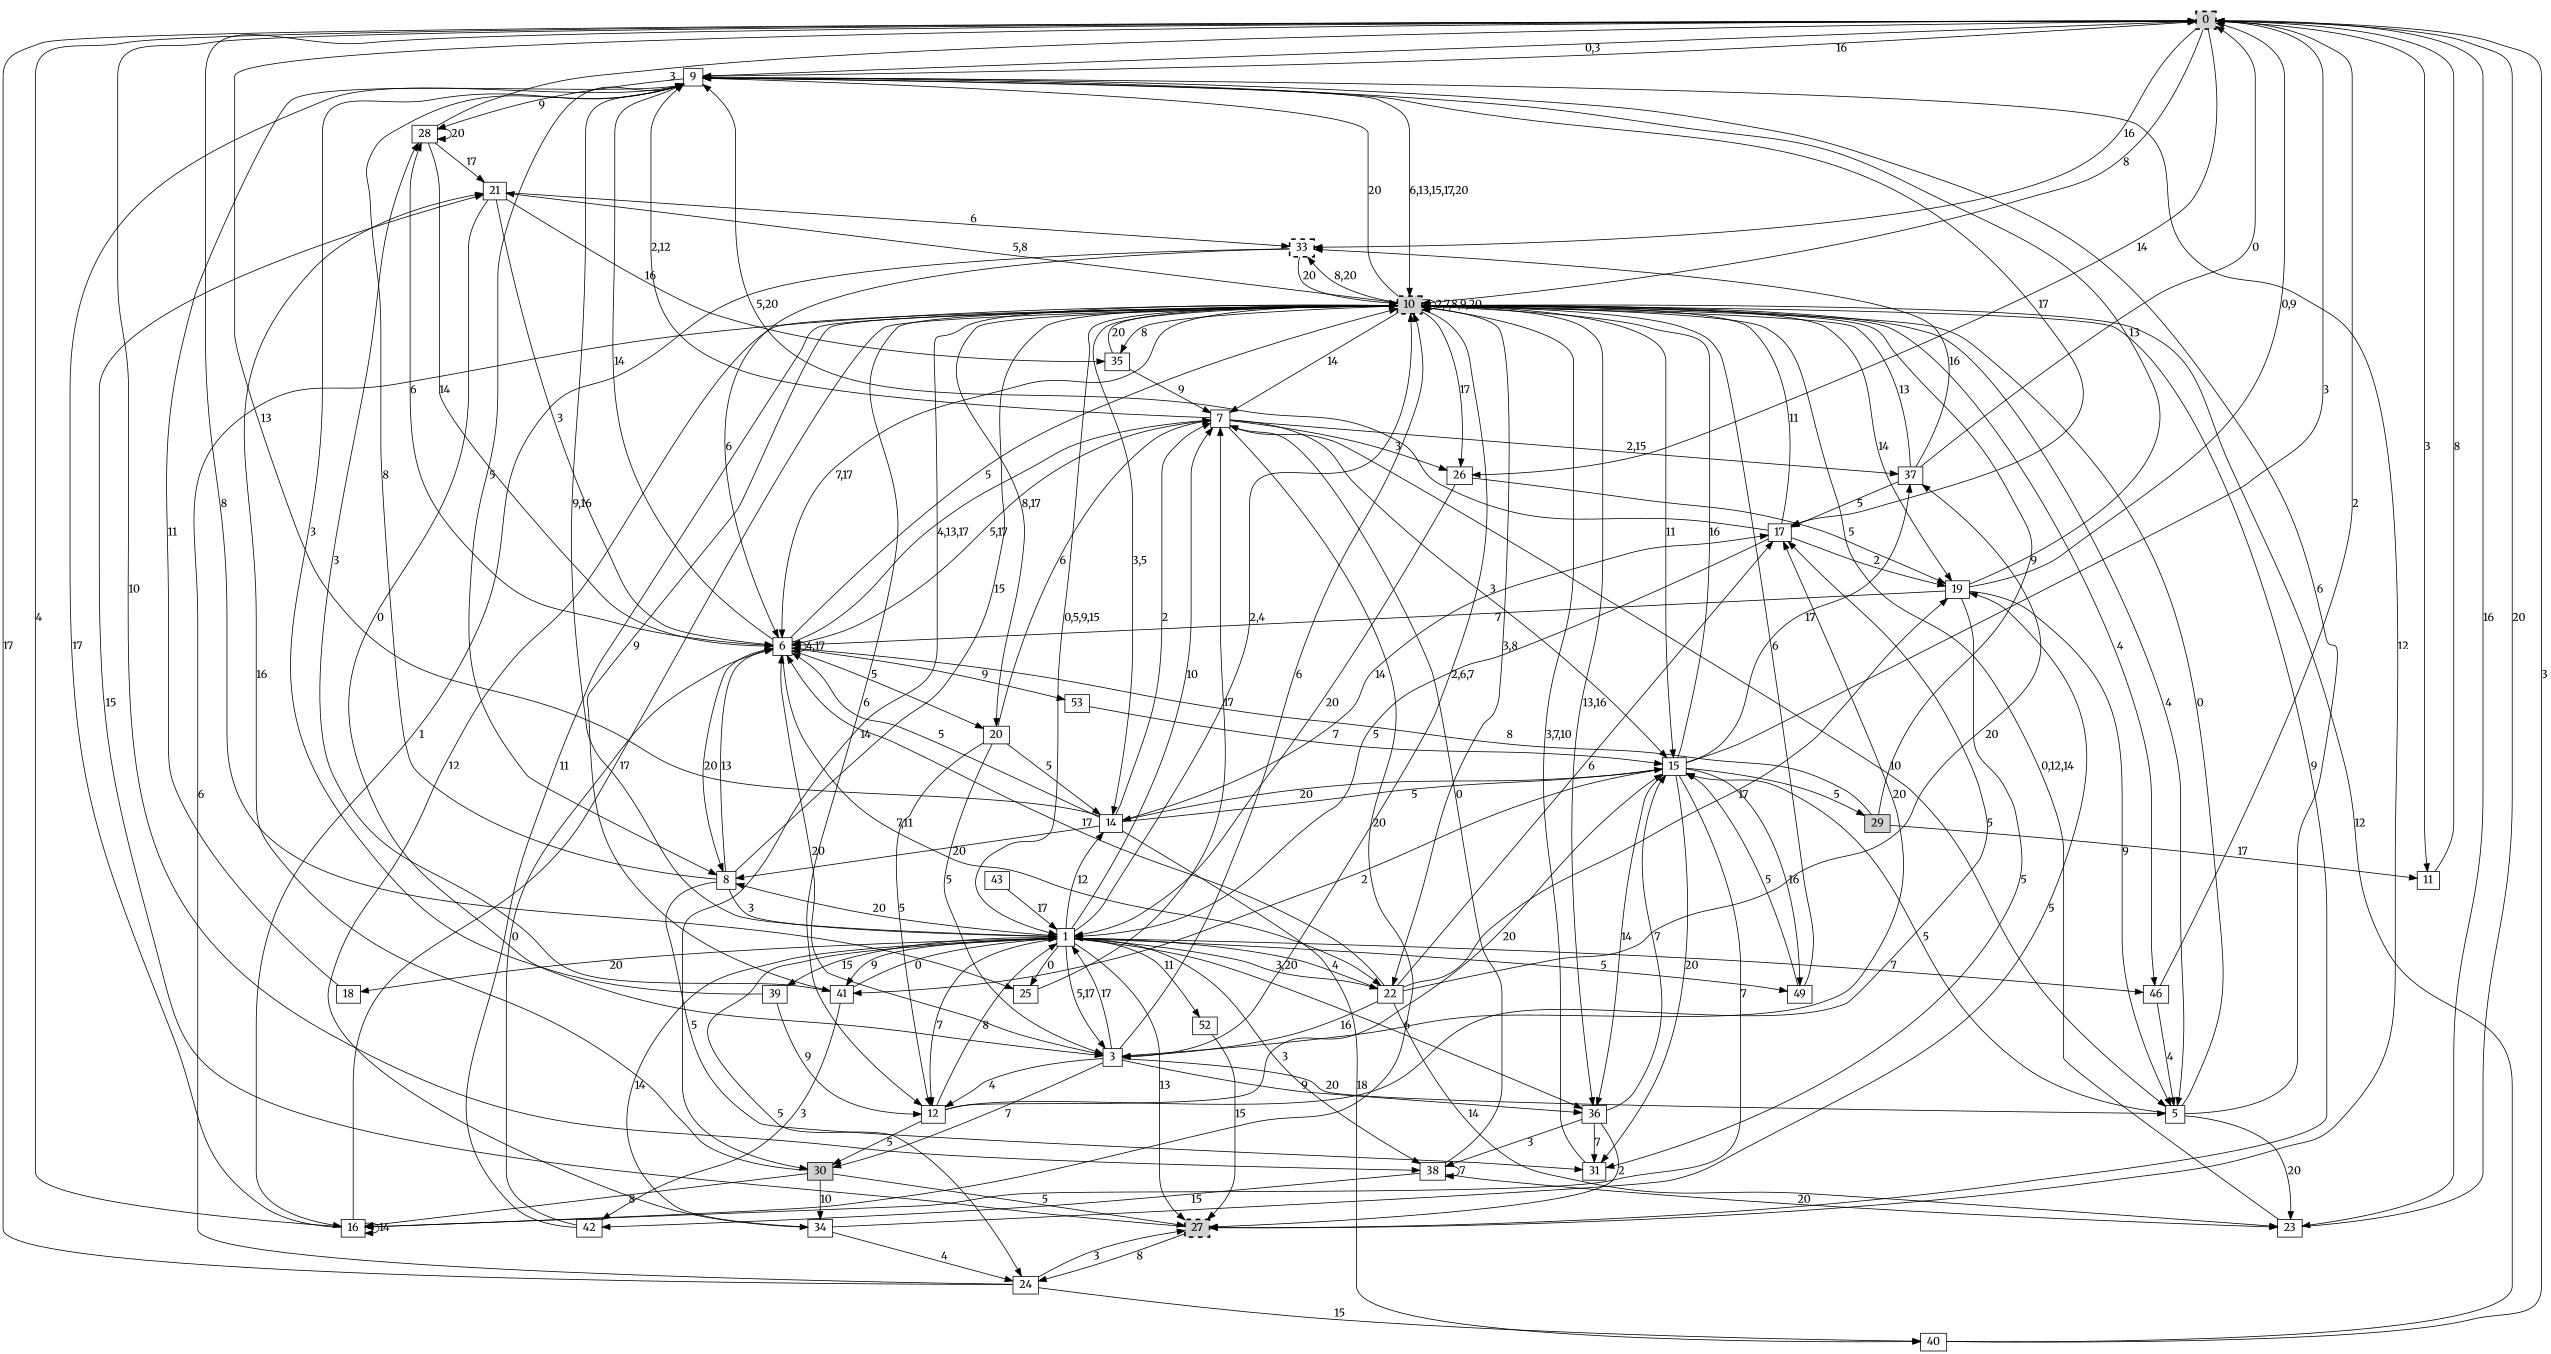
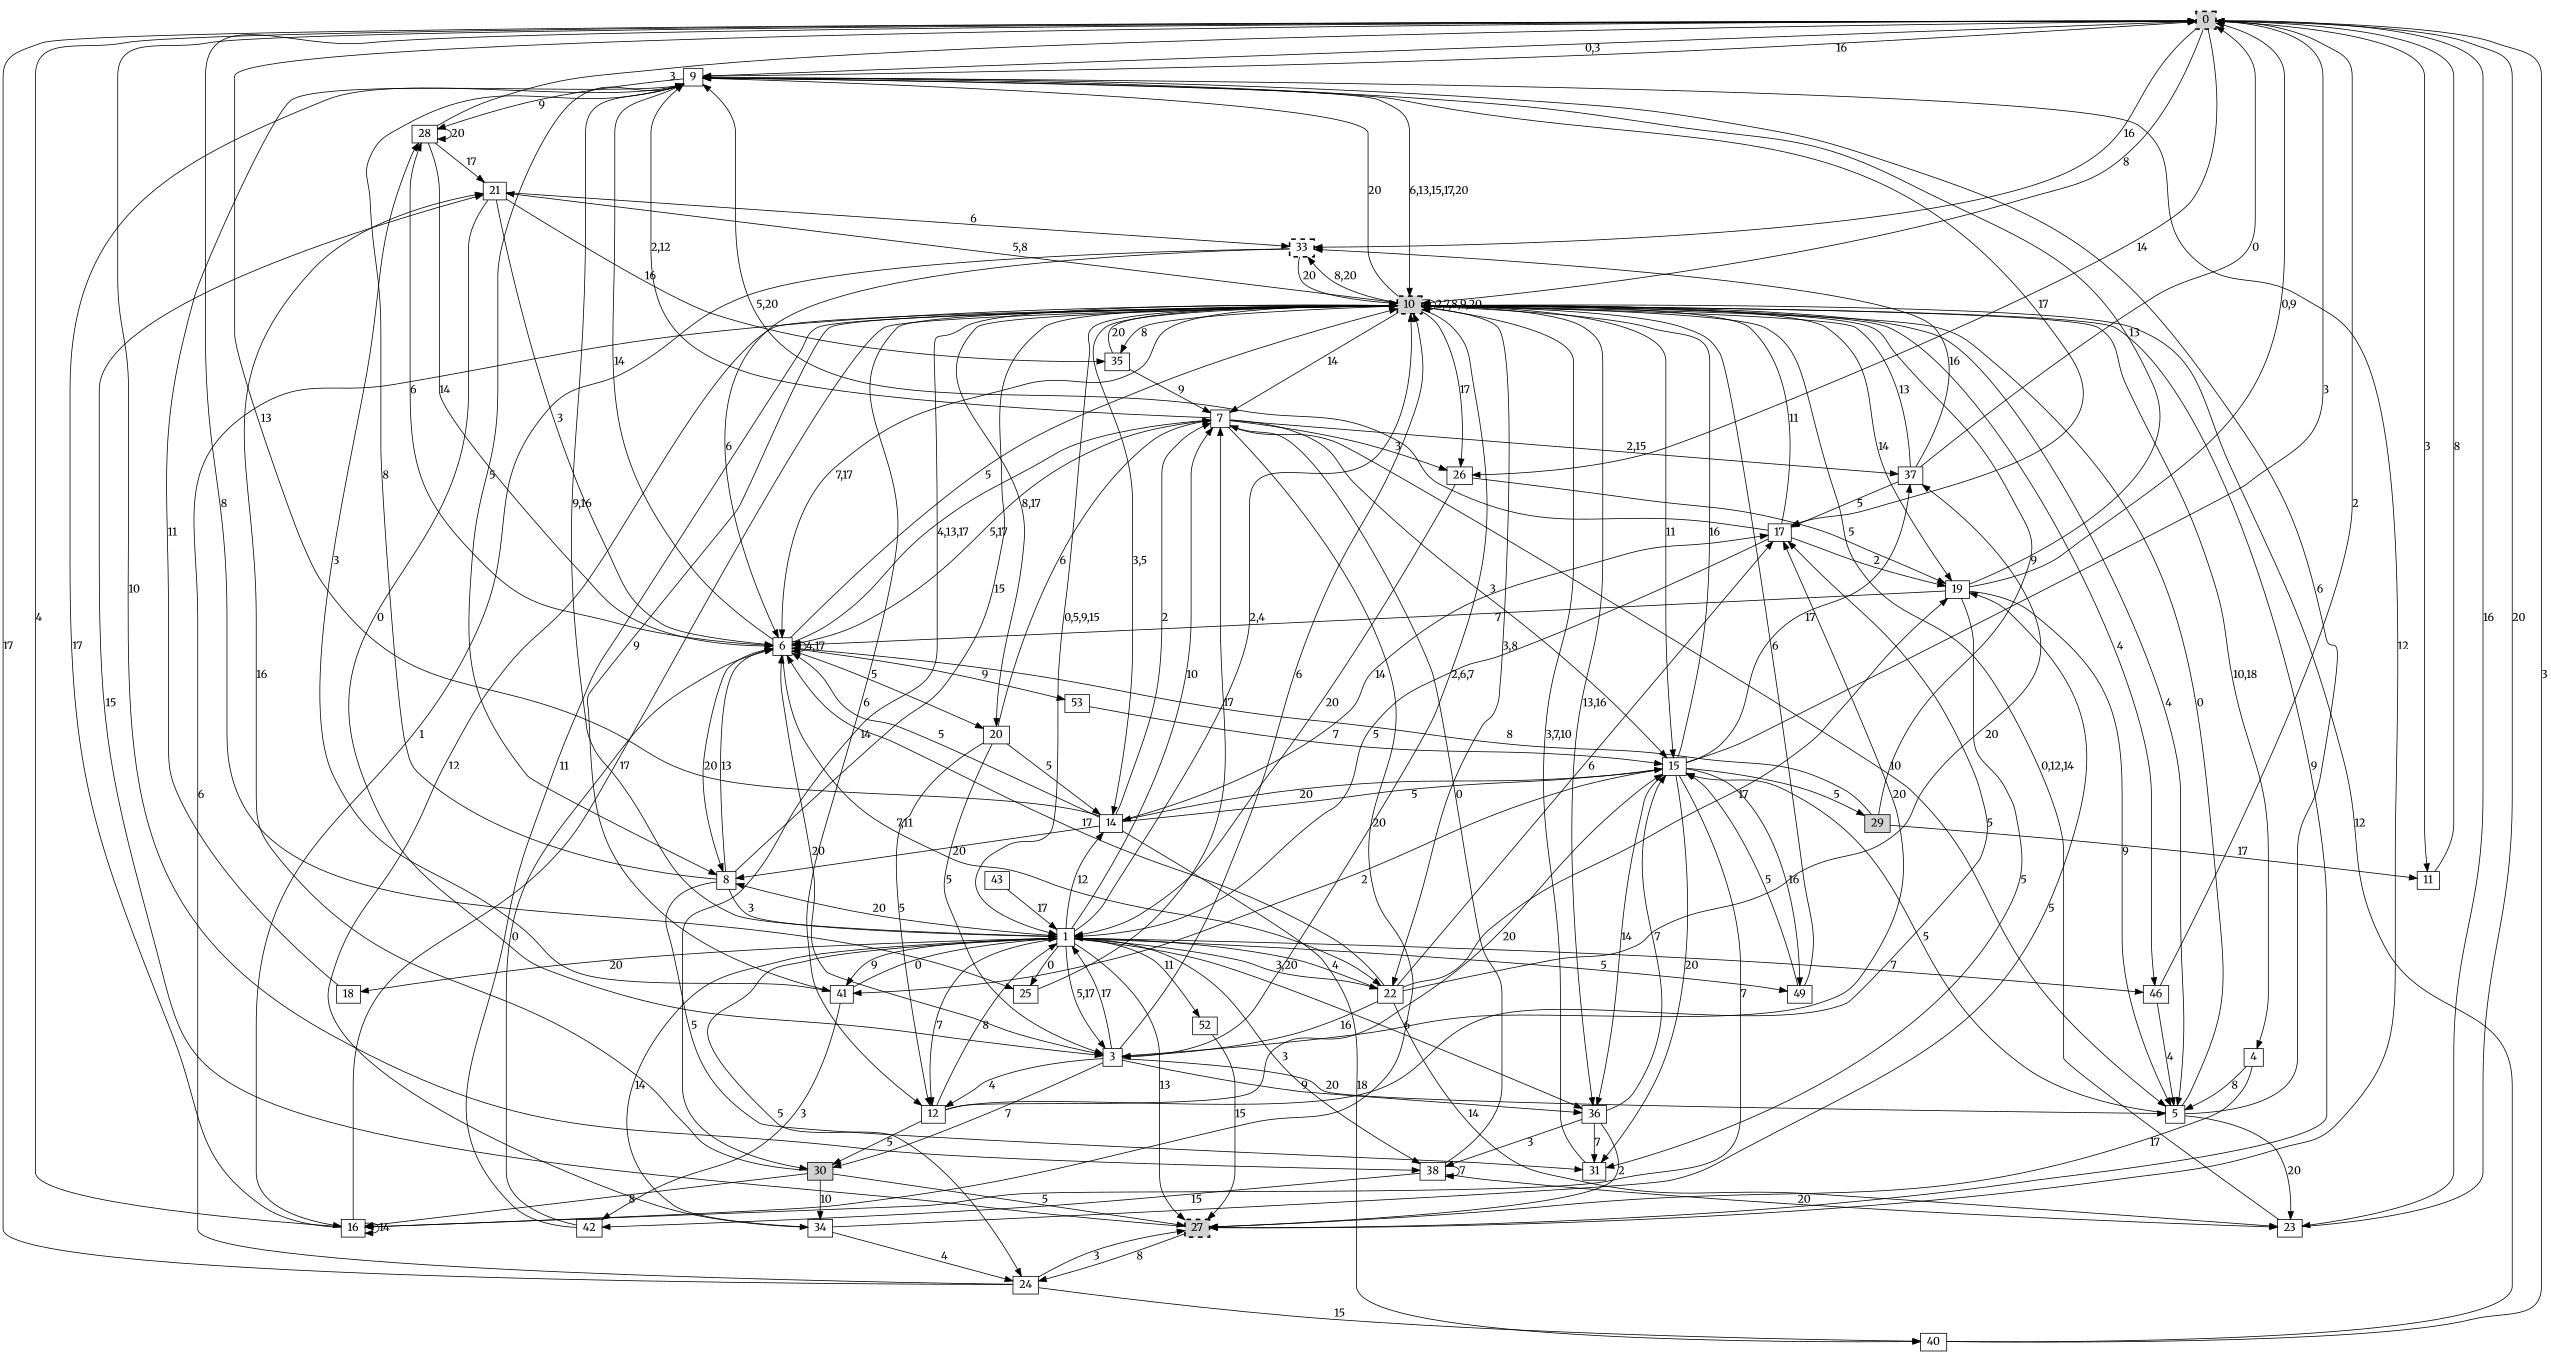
node "39": removed
node "4": added
